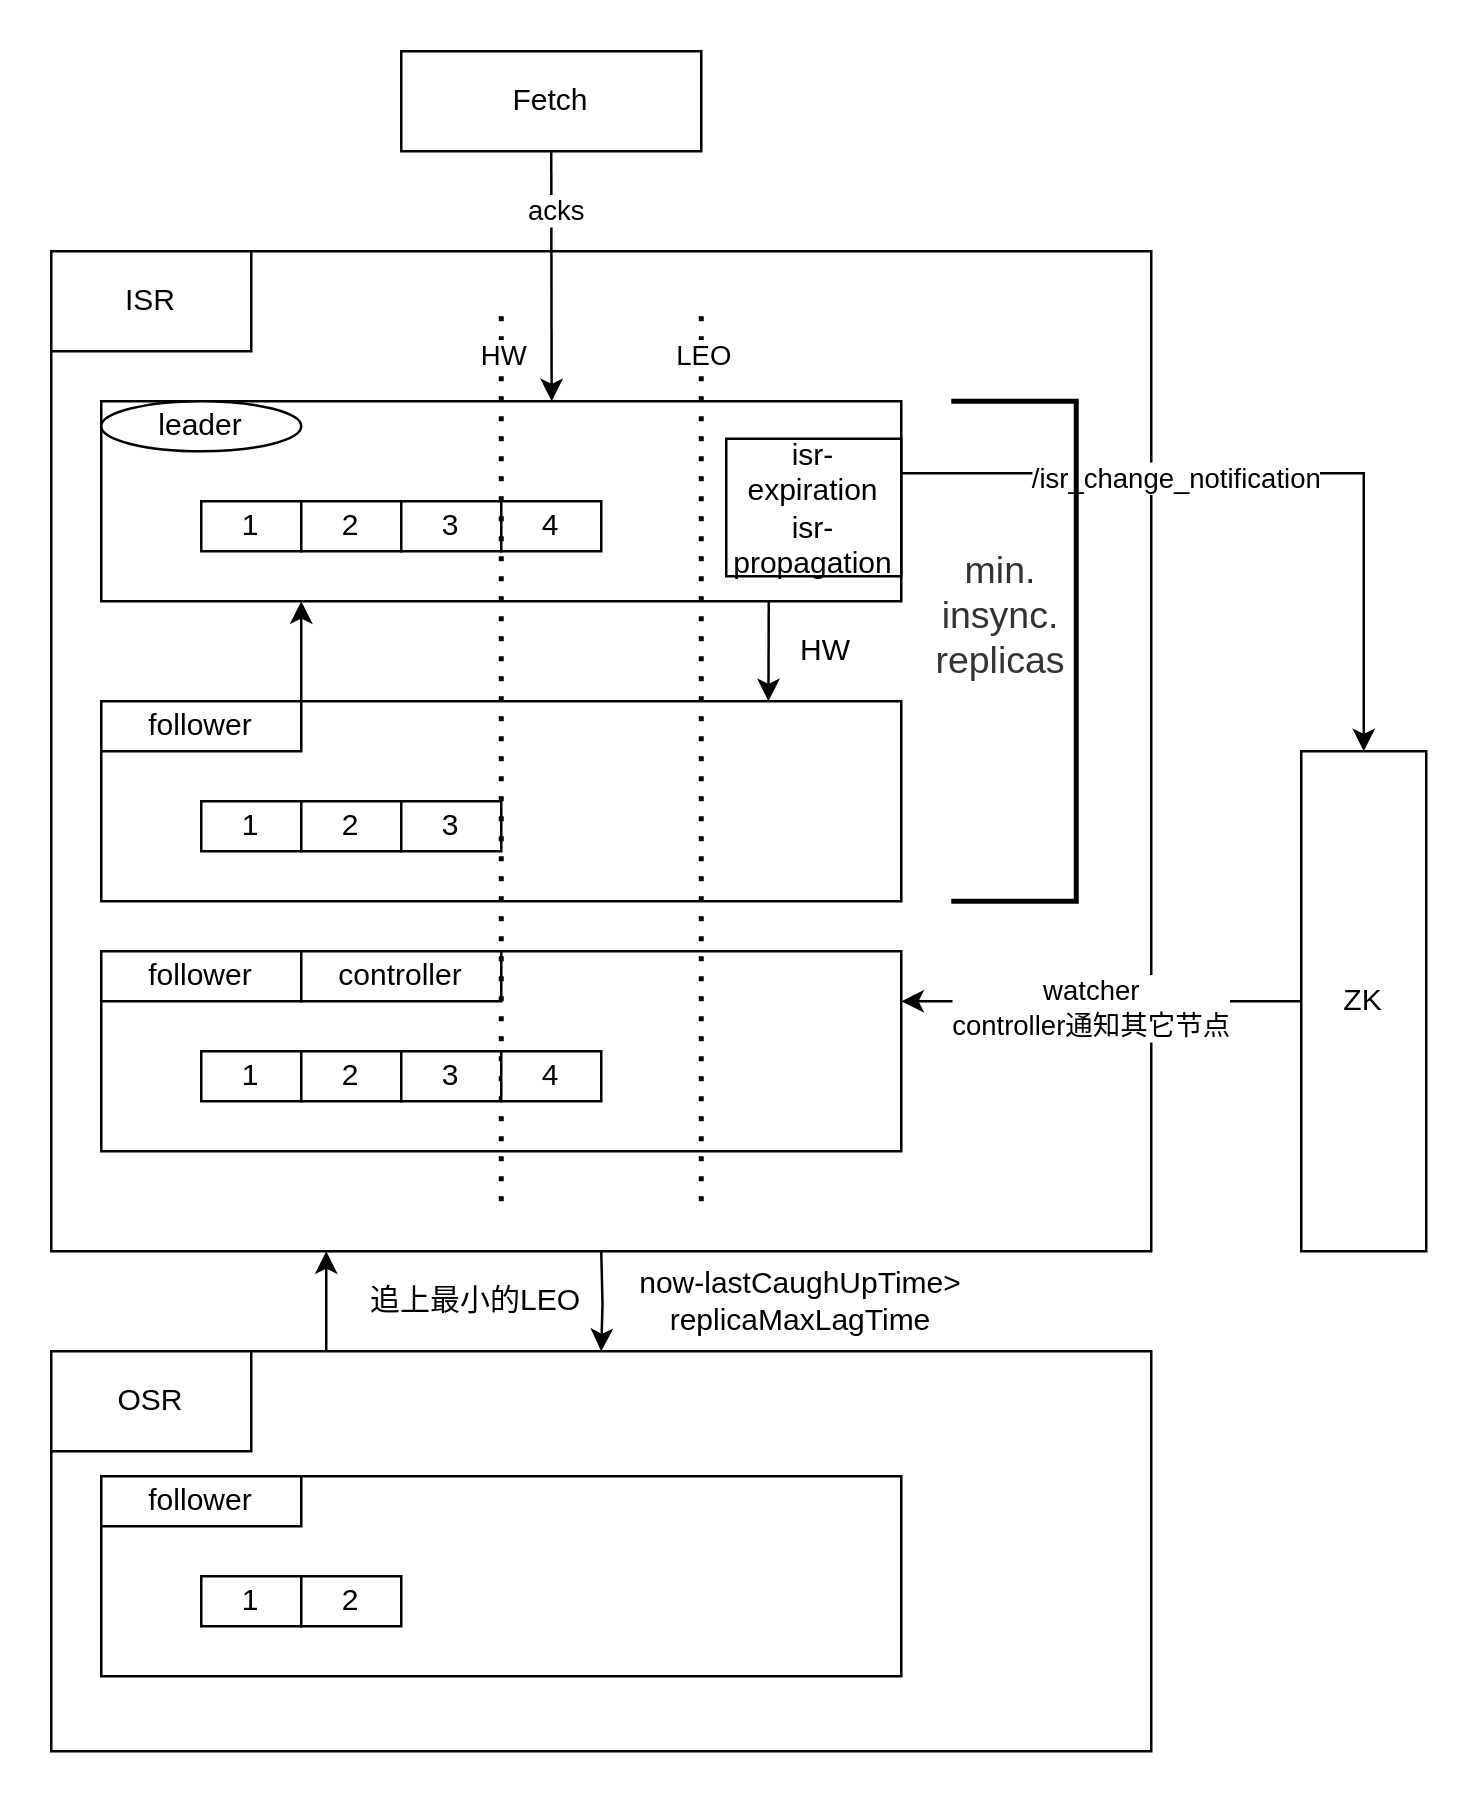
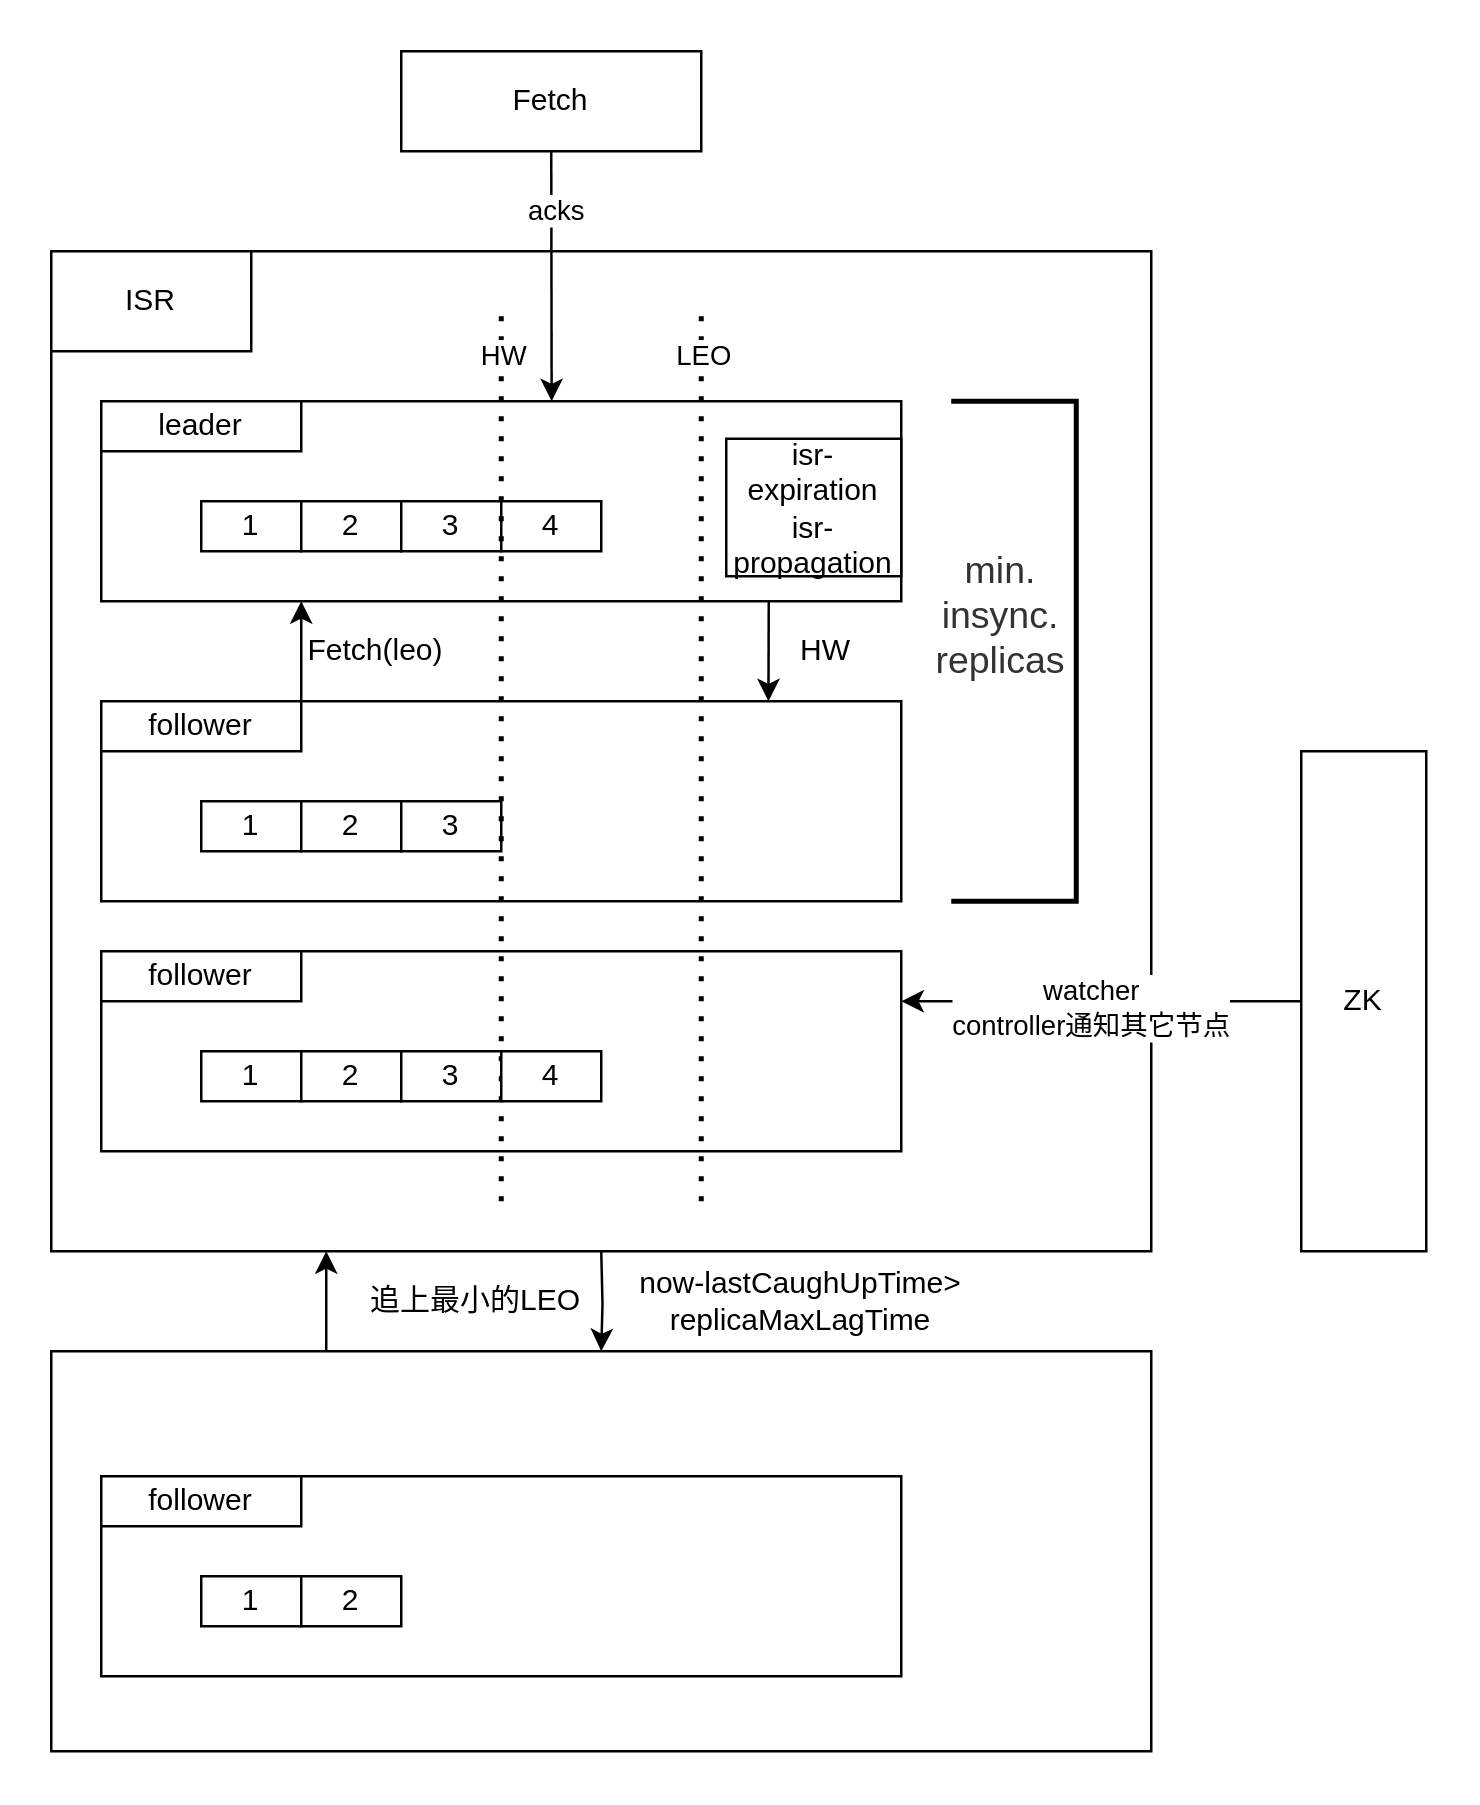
node "leader": shape ellipse -> rectangle
edge "isr-expiration isr-propagation" -> "ZK": removed, label "/isr_change_notification"
node "Fetch(leo)": added
node "controller": removed
node "OSR": removed
